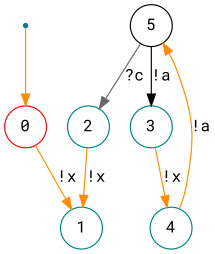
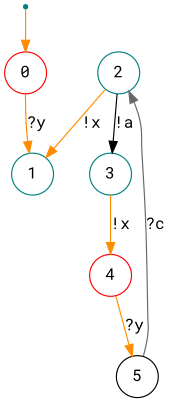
edge "5" -> "3": now "2" -> "3"
edge "4" -> "5": label "!a" -> "?y"
edge "0" -> "1": label "!x" -> "?y"
node "4": color teal -> red
